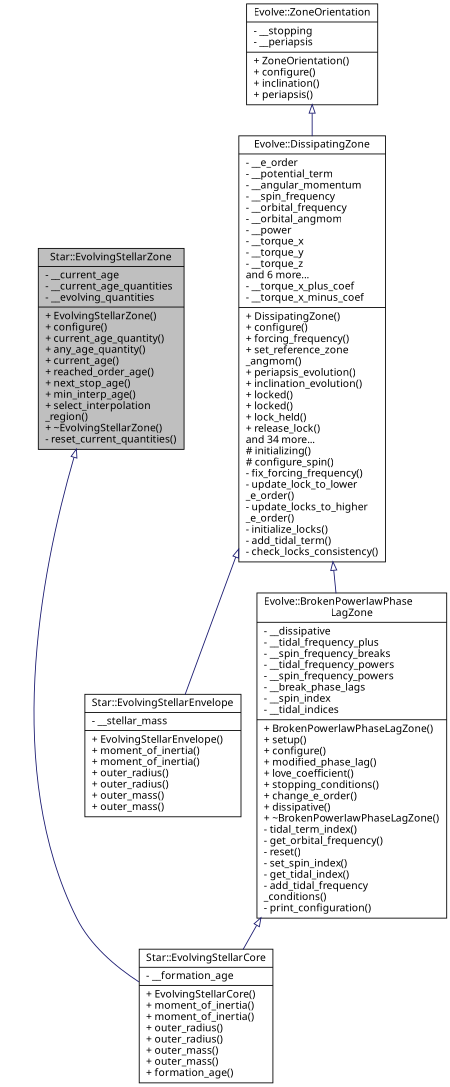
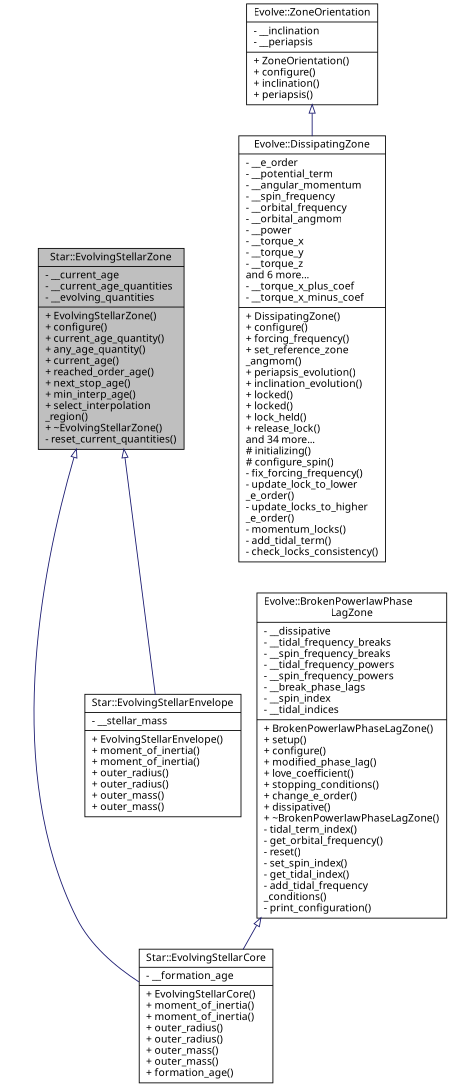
node "Evolve::ZoneOrientation": text "- __stopping" -> "- __inclination"
node "Evolve::DissipatingZone": text "- initialize_locks()" -> "- momentum_locks()"
edge "Evolve::BrokenPowerlawPhase" -> "Evolve::DissipatingZone": removed
edge "Star::EvolvingStellarEnvelope" -> "Evolve::DissipatingZone": now "Star::EvolvingStellarEnvelope" -> "Star::EvolvingStellarZone"
node "Evolve::BrokenPowerlawPhase": text "- __tidal_frequency_plus" -> "- __tidal_frequency_breaks"
